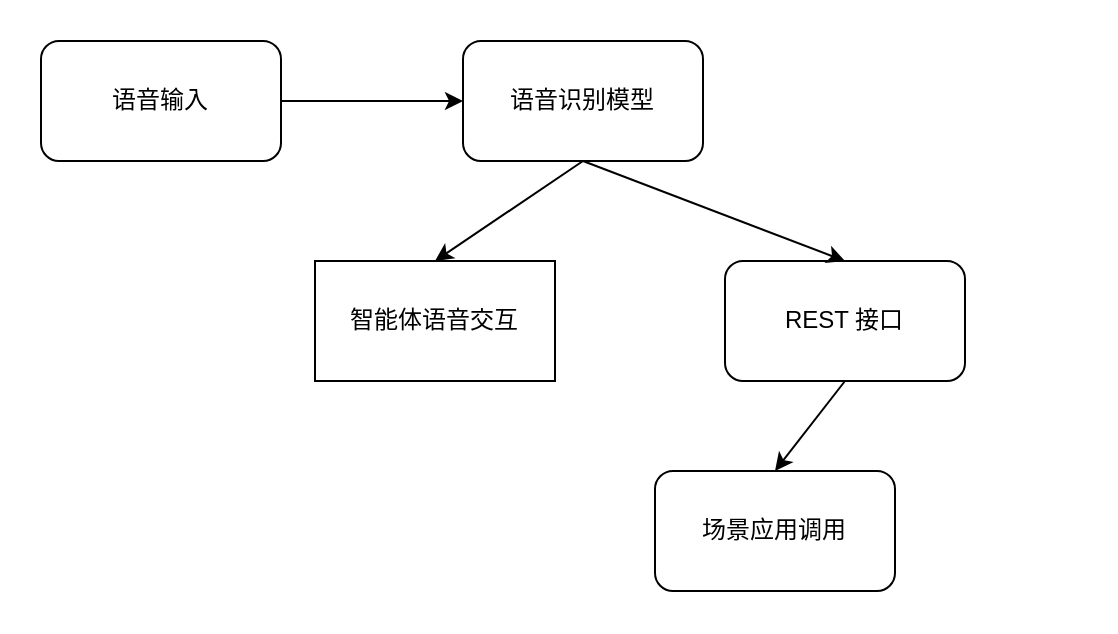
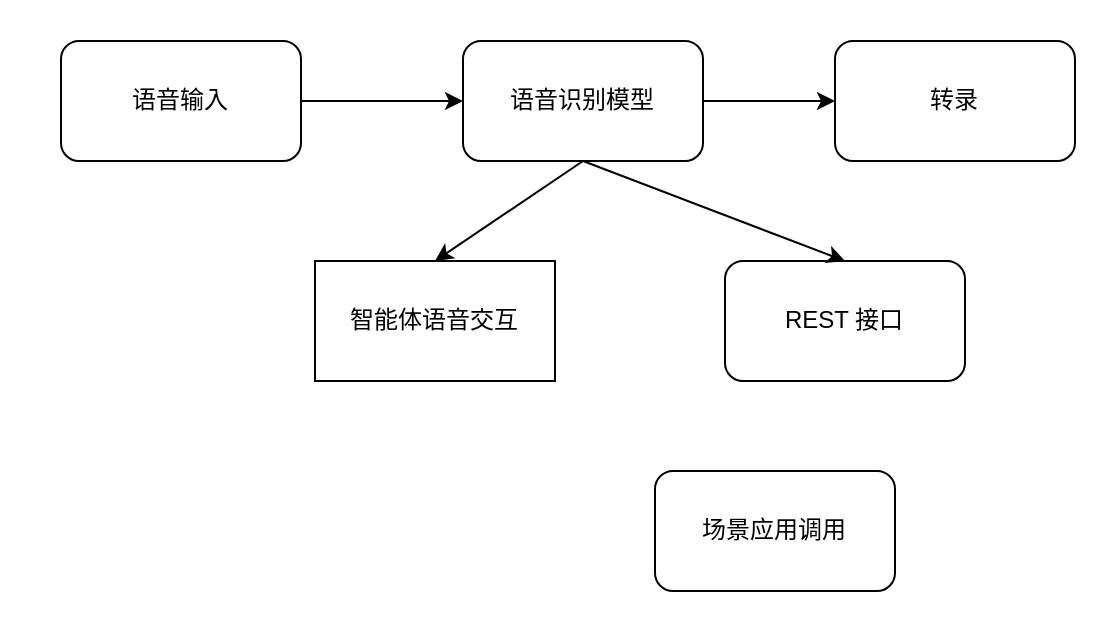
node "语音输入": moved (161, 101) -> (181, 101)
edge "语音识别模型" -> "转录": added
node "转录": added
edge "REST 接口" -> "场景应用调用": removed
